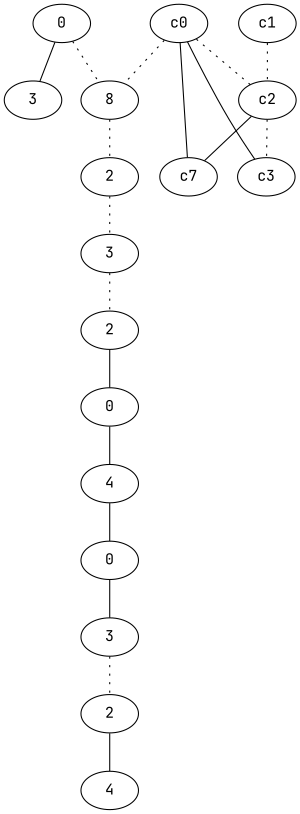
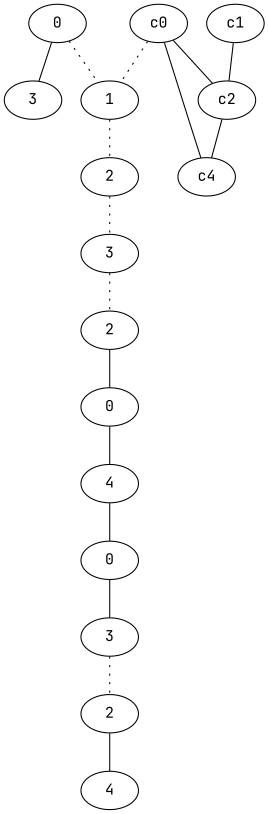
edge "c0" -- "c2": style dotted -> solid
edge "c1" -- "c2": style dotted -> solid
node "8": label "8" -> "1"
node "c7": label "c7" -> "c4"
node "c3": removed
